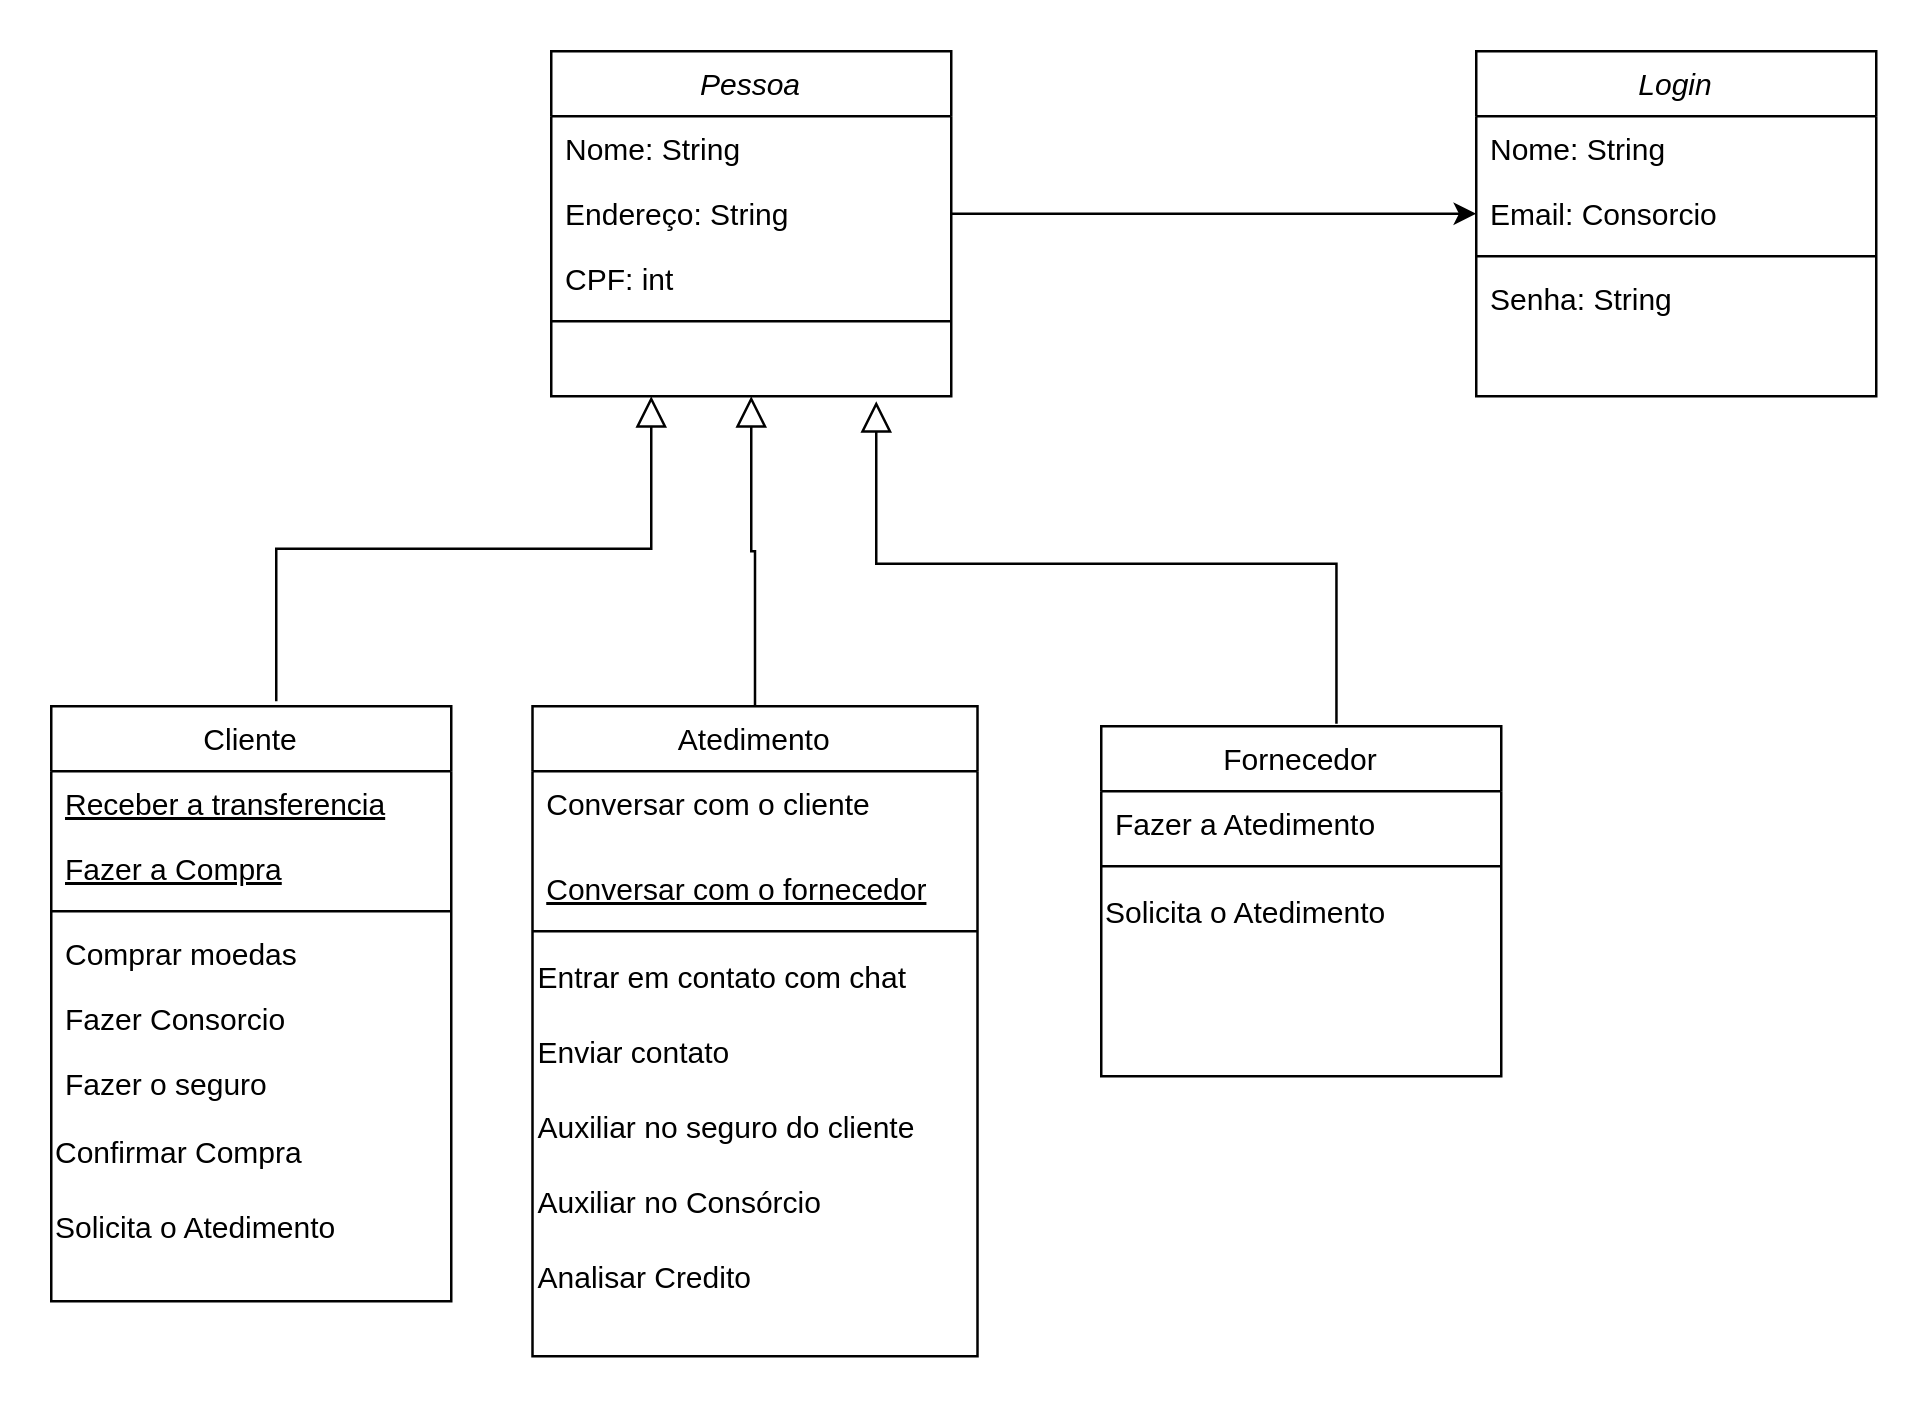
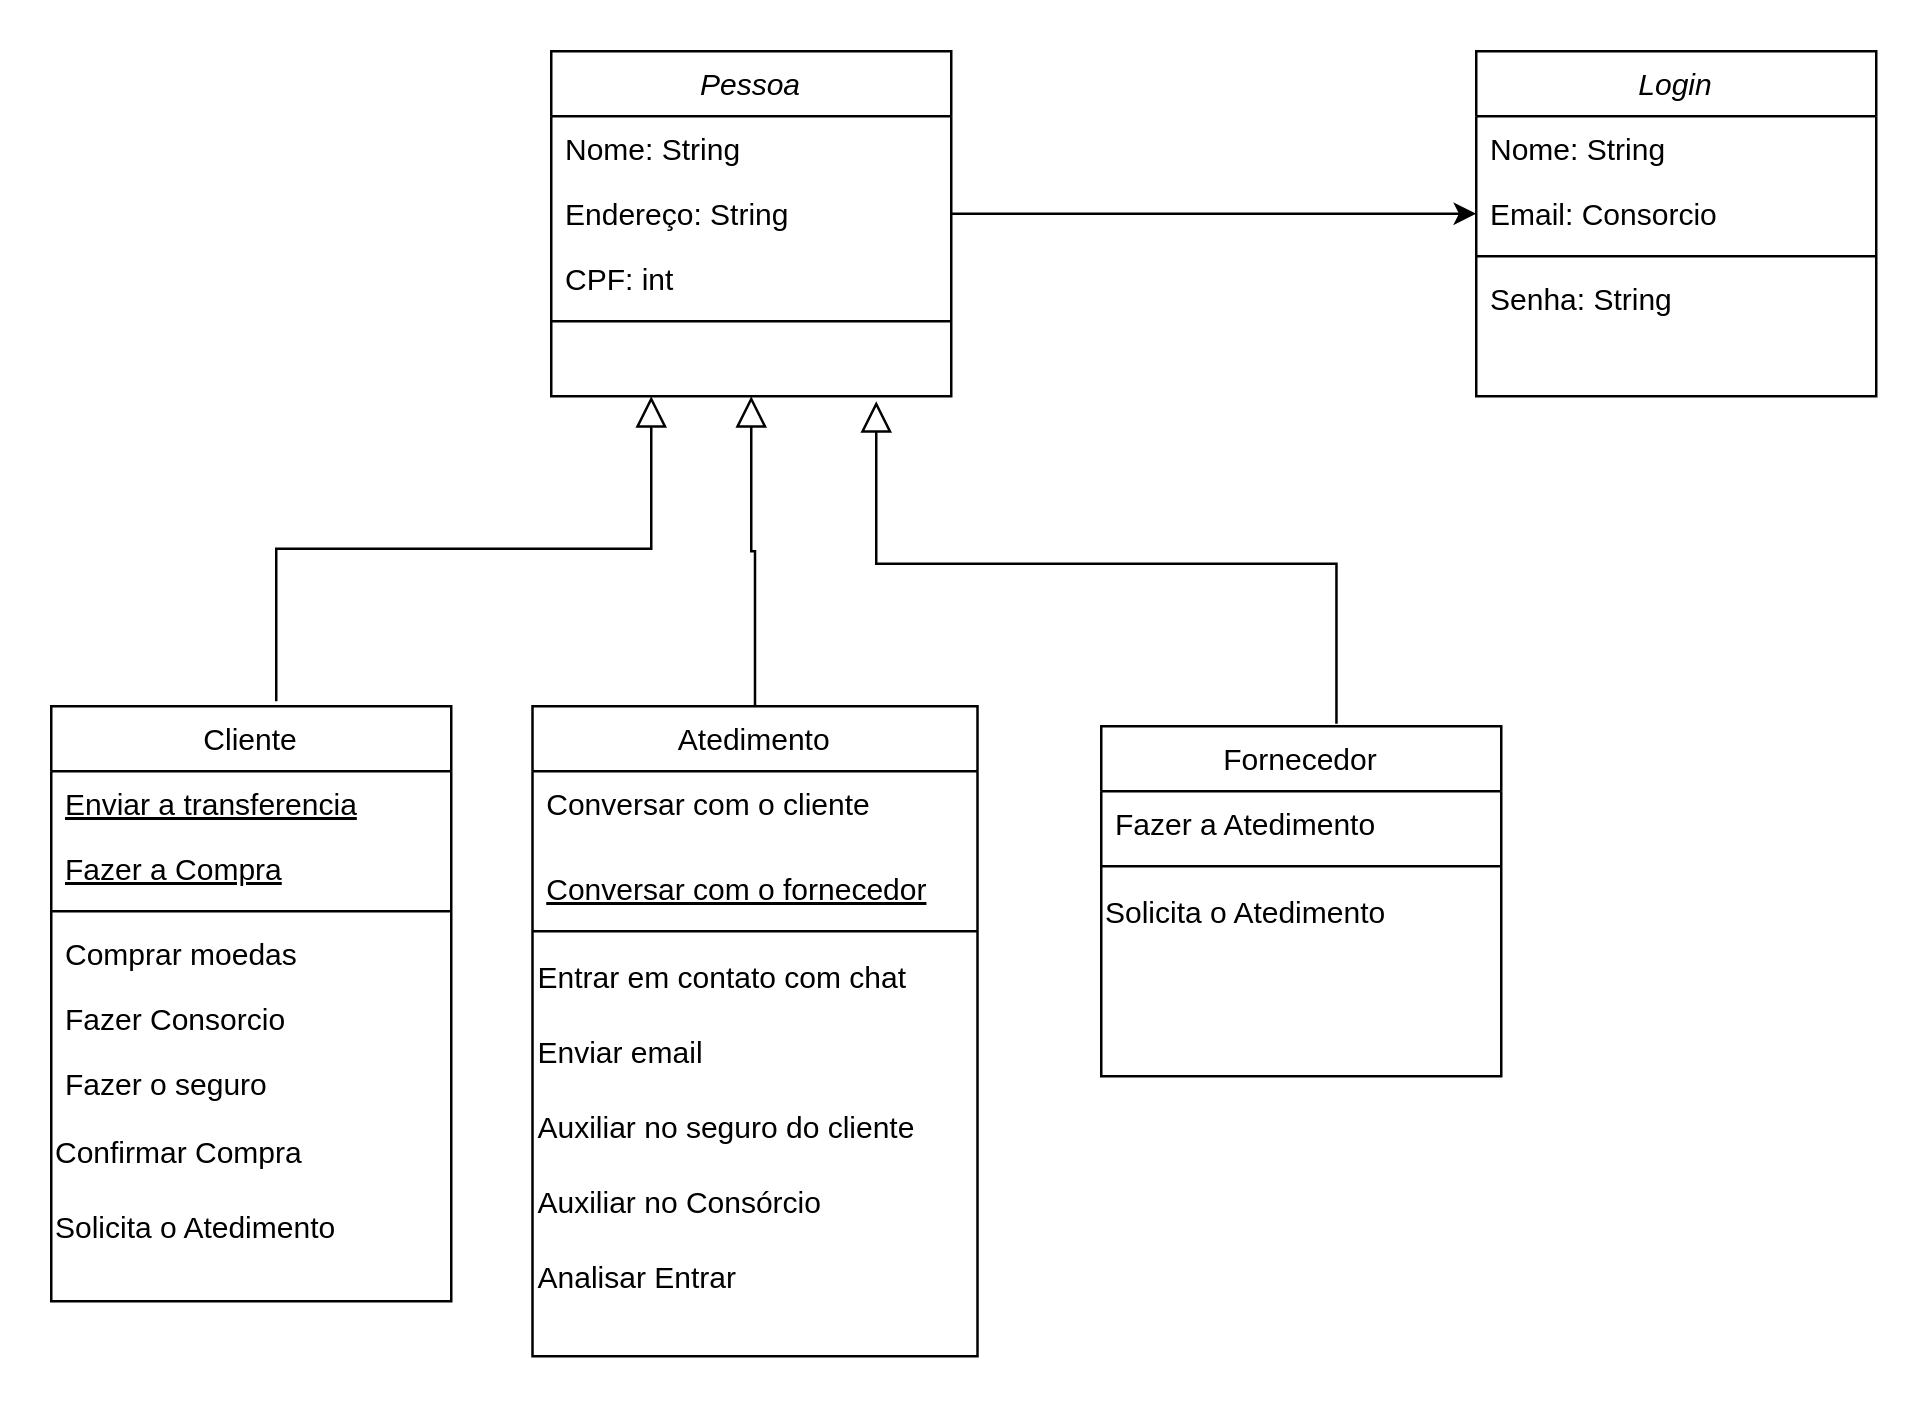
node "Receber a transferencia": label "Receber a transferencia" -> "Enviar a transferencia"
node "Enviar contato": label "Enviar contato" -> "Enviar email"
node "Analisar Credito": label "Analisar Credito" -> "Analisar Entrar"
